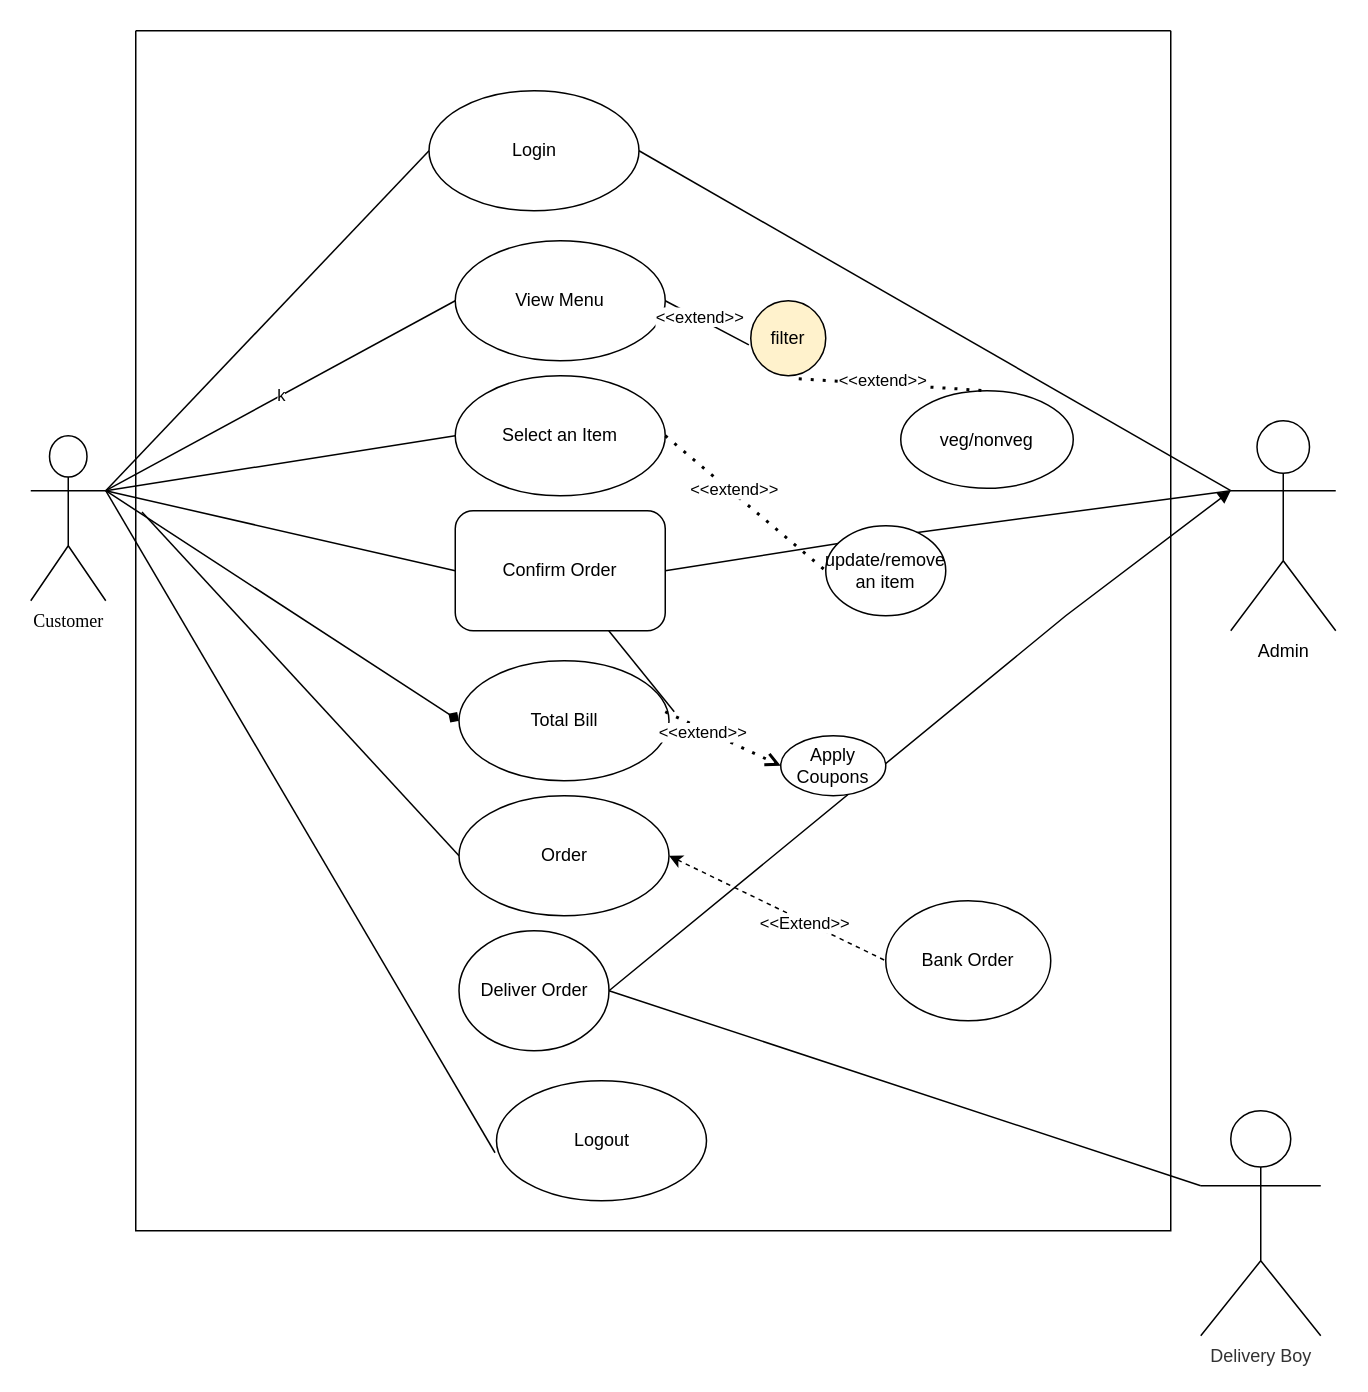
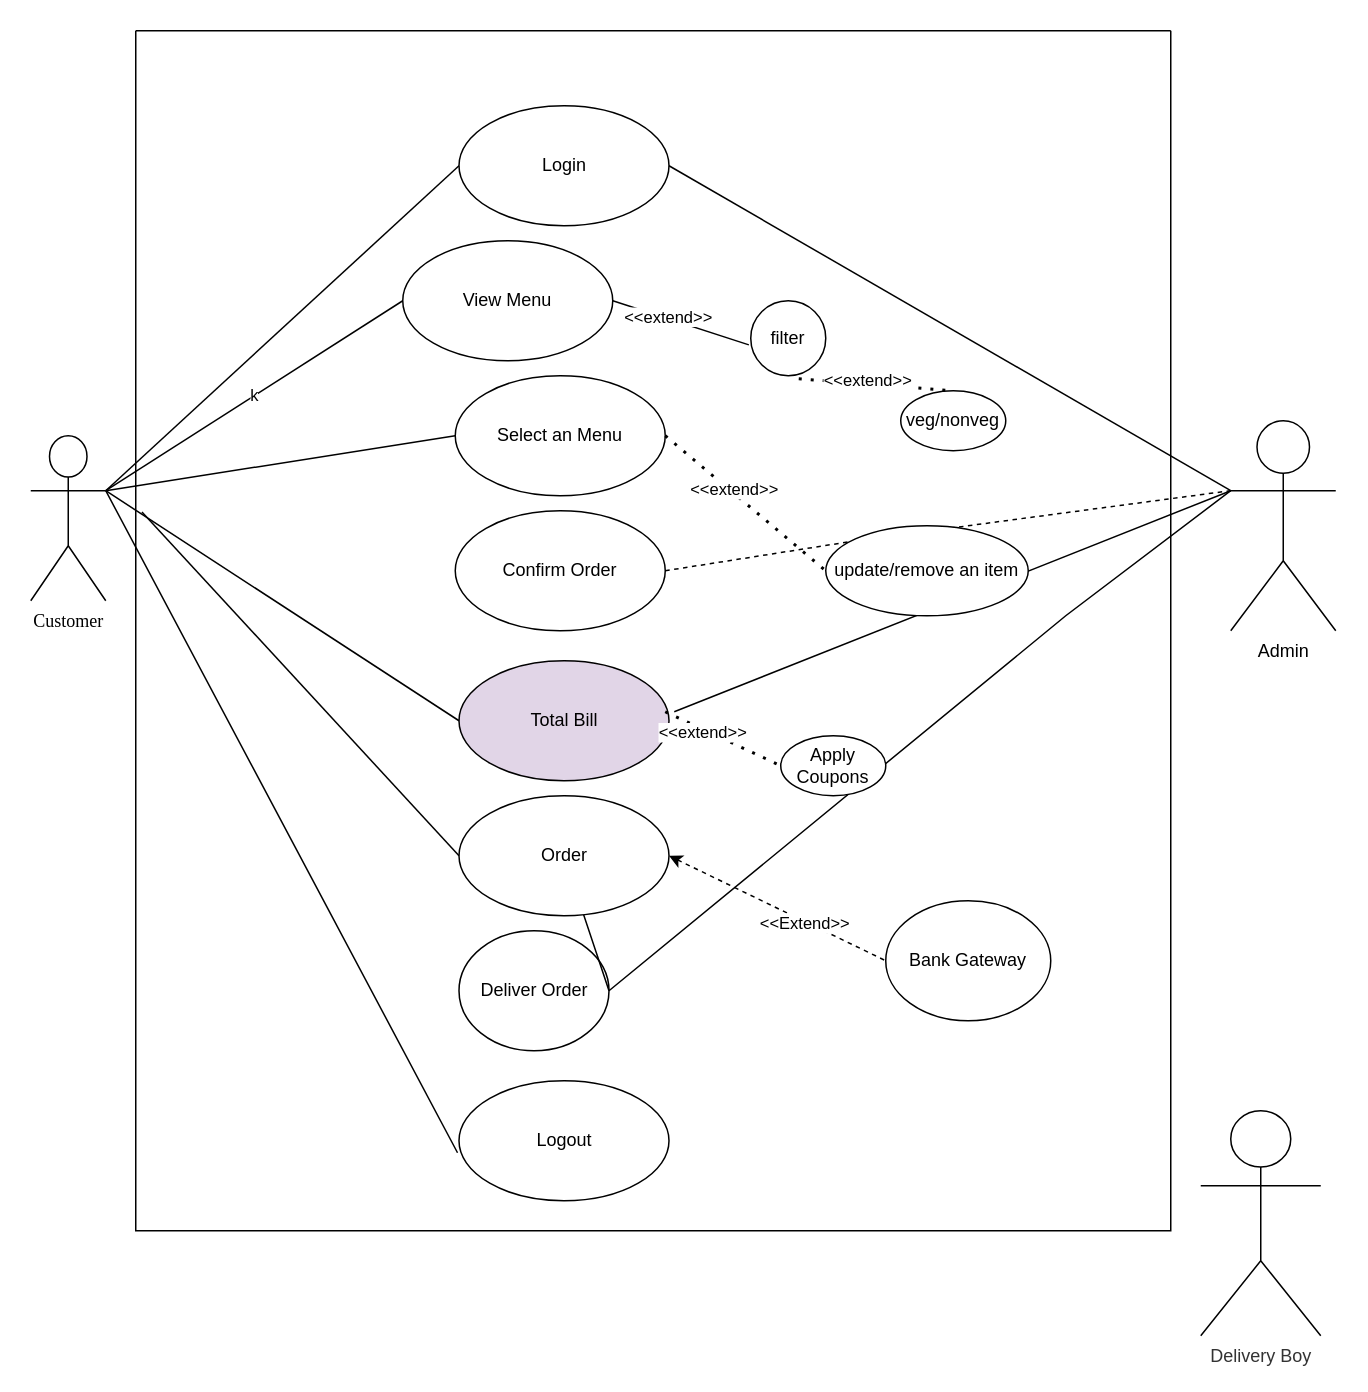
node "Login": moved (534, 151) -> (564, 166)
node "View Menu": moved (560, 301) -> (508, 301)
node "filter": fillcolor #fff2cc -> #ffffff
node "Select an Item": label "Select an Item" -> "Select an Menu"
node "veg/nonveg": size 173x98 -> 105x60
edge "Deliver Order" -> "Admin": arrowhead block -> none
edge "Admin" -- "Confirm Order": style solid -> dashed
edge "Customer" -- "Confirm Order": removed
node "Confirm Order": shape rounded rectangle -> ellipse
node "update/remove an item": size 120x90 -> 203x90
edge "Confirm Order" -- "Total Bill": now "Admin" -- "Total Bill"
edge "Customer" -> "Total Bill": arrowhead diamond -> none
node "Total Bill": fillcolor #ffffff -> #e1d5e7
edge "Total Bill" -> "Apply Coupons": arrowhead open -> none
node "Bank Order": label "Bank Order" -> "Bank Gateway"
edge "Deliver Order" -- "Delivery Boy": now "Deliver Order" -- "Order"
node "Logout": moved (602, 1141) -> (564, 1141)
